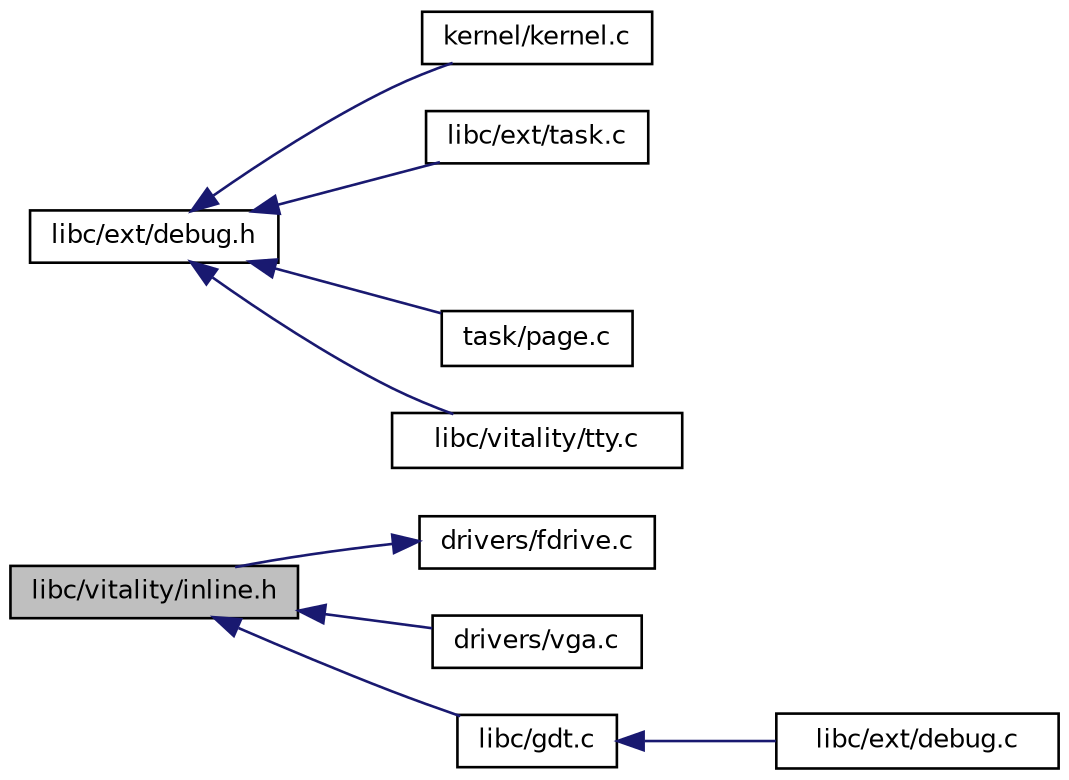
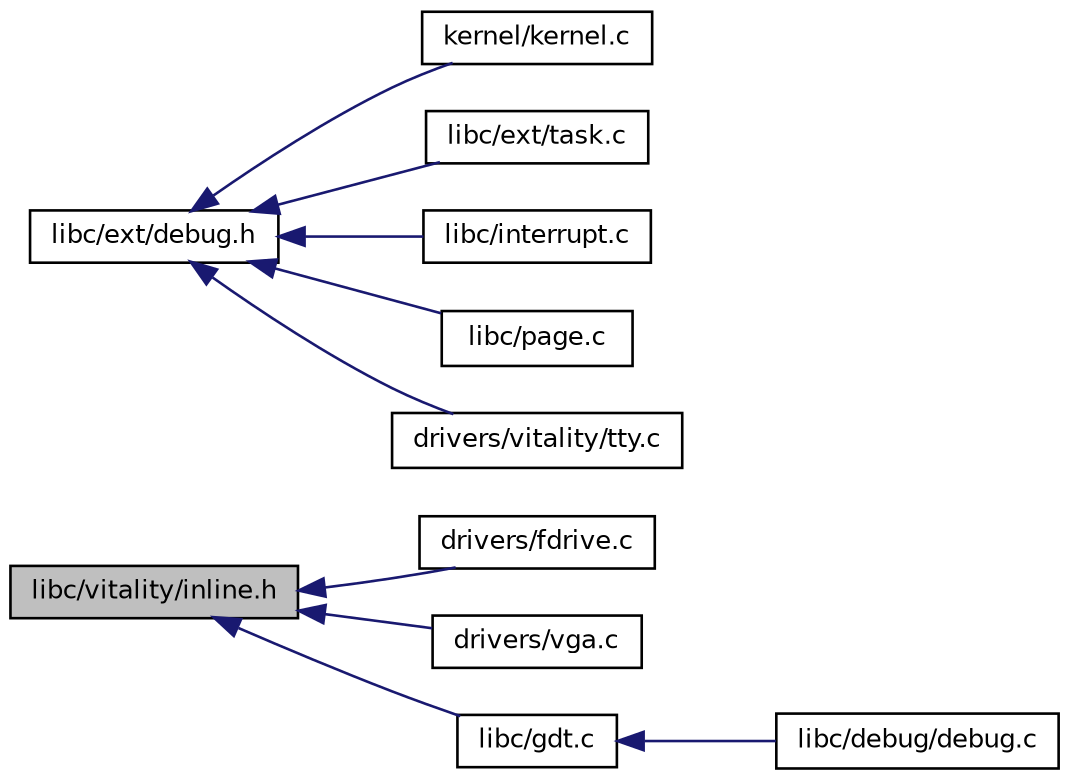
node "libc/interrupt.c": added
node "task/page.c": label "task/page.c" -> "libc/page.c"
node "libc/vitality/tty.c": label "libc/vitality/tty.c" -> "drivers/vitality/tty.c"
edge "libc/vitality/inline.h" -> "drivers/fdrive.c": reversed
node "libc/ext/debug.c": label "libc/ext/debug.c" -> "libc/debug/debug.c"
